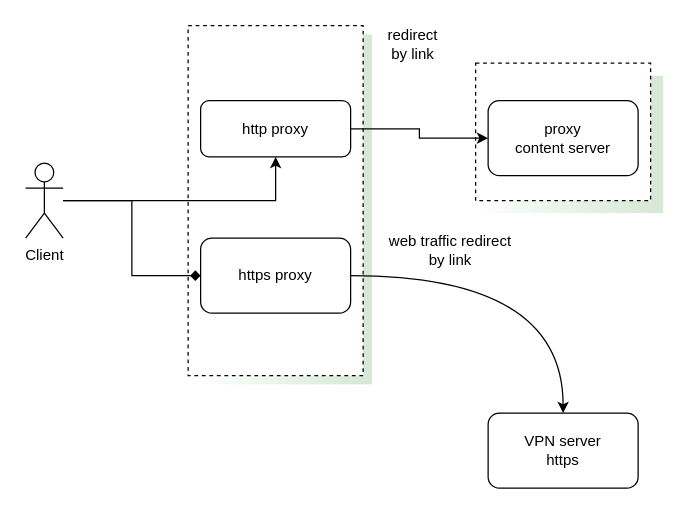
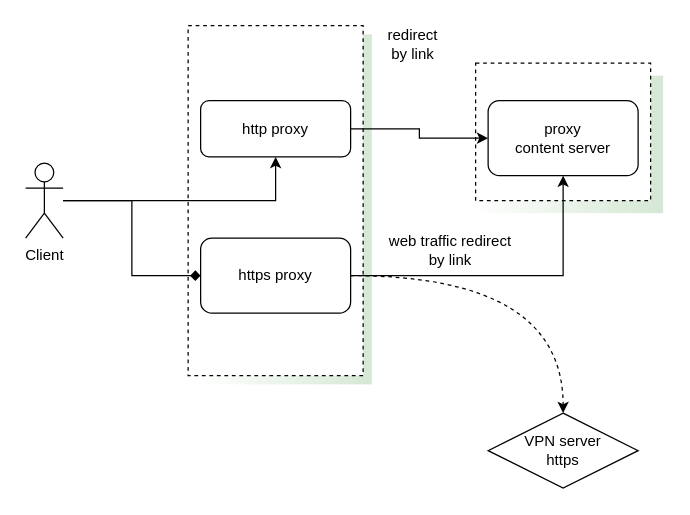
edge "https proxy" -> "proxy content server": added
edge "https proxy" -> "VPN server https": style solid -> dashed
node "VPN server https": shape rounded rectangle -> diamond
